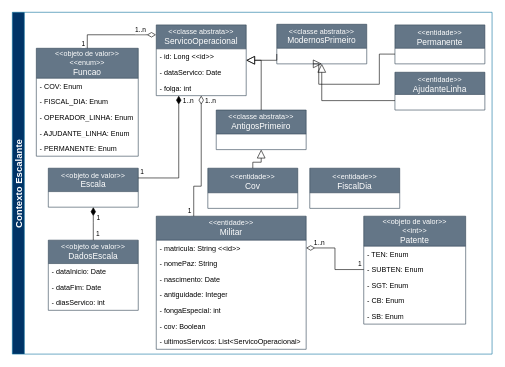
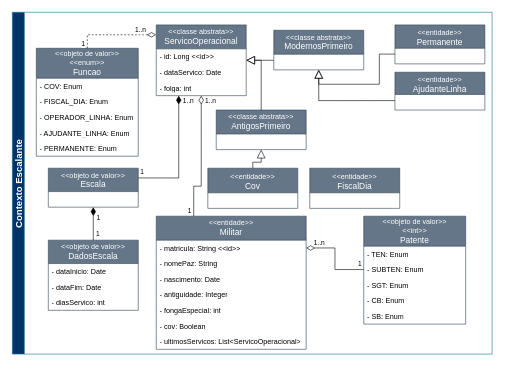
edge "<<objeto de valor>> <<enum>> Funcao" -> "<<classe abstrata>> ServicoOperacional": style solid -> dashed
node "<<classe abstrata>> ModernosPrimeiro": moved (322, 44) -> (319, 50)
